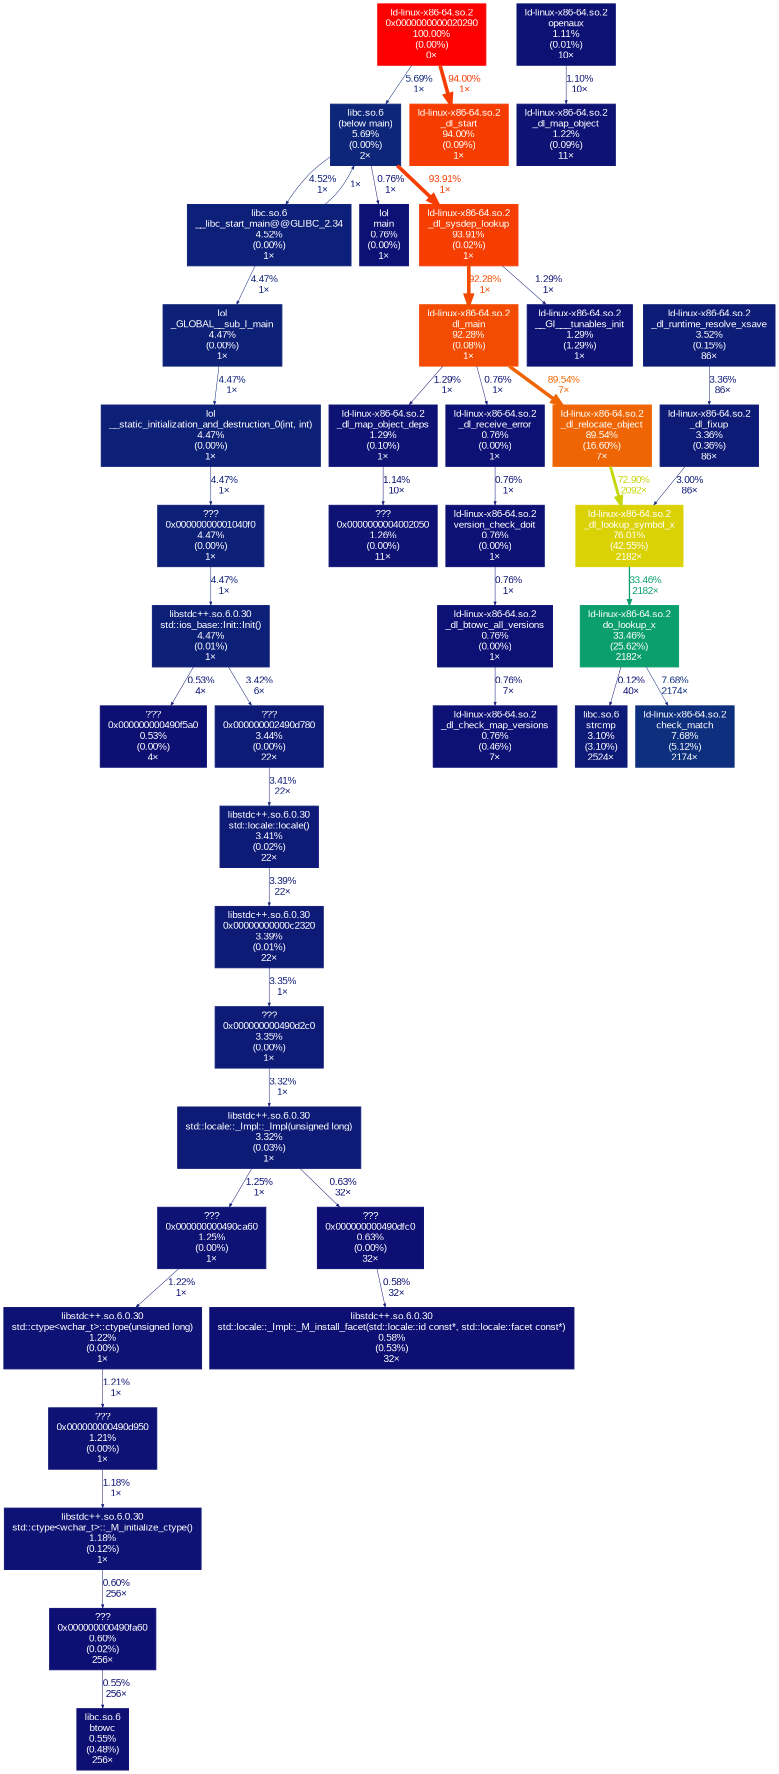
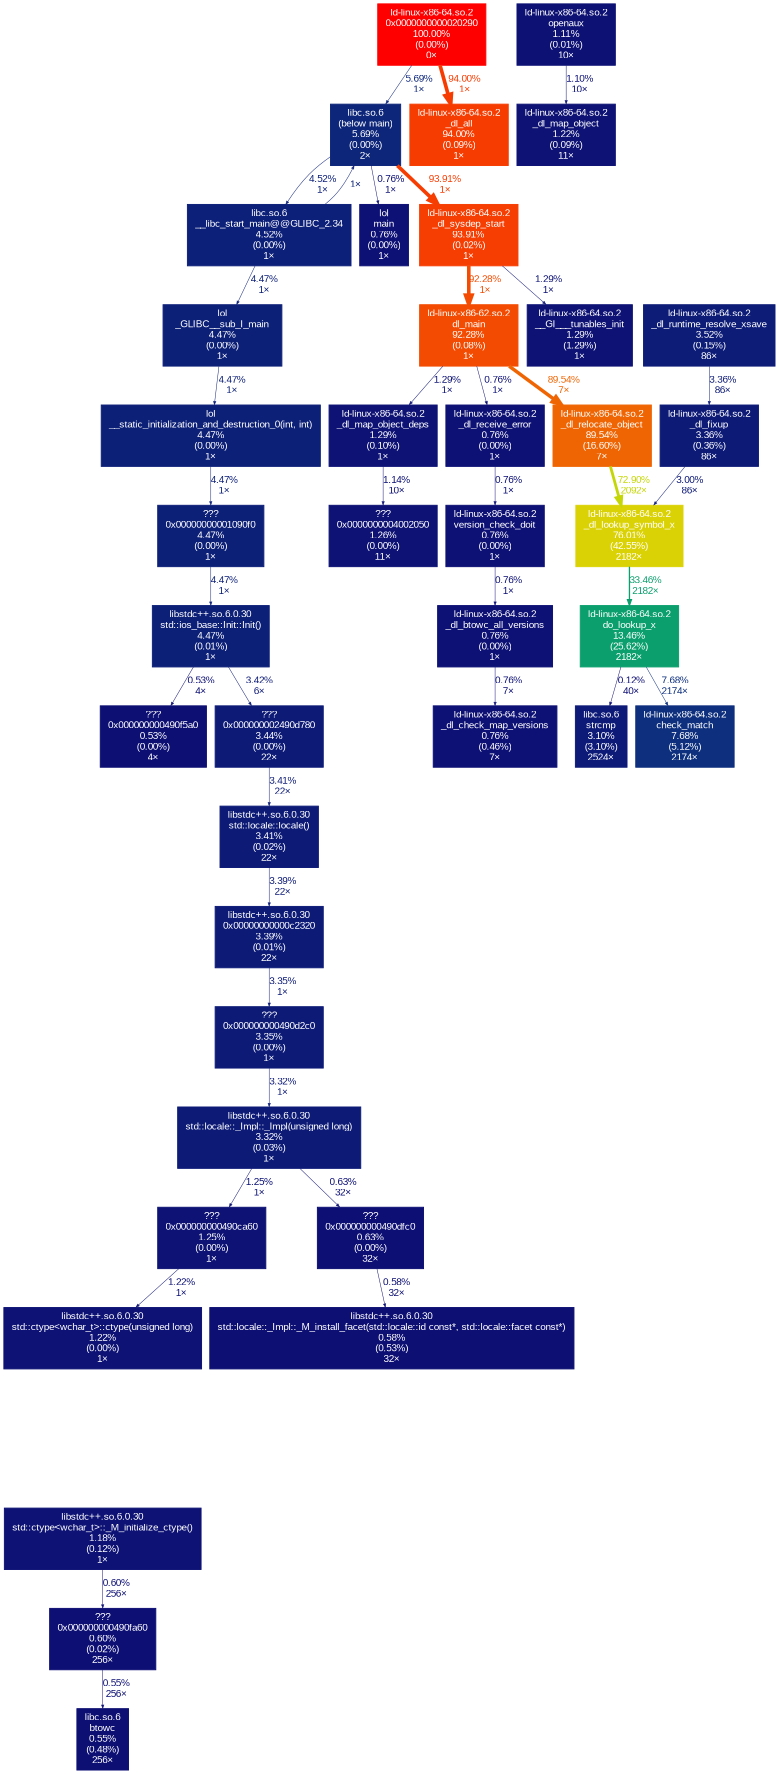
node "ld-linux-x86-64.so.2 _dl_start 94.00% (0.09%) 1×": label "ld-linux-x86-64.so.2 _dl_start 94.00% (0.09%) 1×" -> "ld-linux-x86-64.so.2 _dl_all 94.00% (0.09%) 1×"
node "ld-linux-x86-64.so.2 _dl_sysdep_lookup 93.91% (0.02%) 1×": label "ld-linux-x86-64.so.2 _dl_sysdep_lookup 93.91% (0.02%) 1×" -> "ld-linux-x86-64.so.2 _dl_sysdep_start 93.91% (0.02%) 1×"
node "lol _GLOBAL__sub_I_main 4.47% (0.00%) 1×": label "lol _GLOBAL__sub_I_main 4.47% (0.00%) 1×" -> "lol _GLIBC__sub_I_main 4.47% (0.00%) 1×"
node "ld-linux-x86-64.so.2 dl_main 92.28% (0.08%) 1×": label "ld-linux-x86-64.so.2 dl_main 92.28% (0.08%) 1×" -> "ld-linux-x86-62.so.2 dl_main 92.28% (0.08%) 1×"
node "??? 0x00000000001040f0 4.47% (0.00%) 1×": label "??? 0x00000000001040f0 4.47% (0.00%) 1×" -> "??? 0x00000000001090f0 4.47% (0.00%) 1×"
node "ld-linux-x86-64.so.2 do_lookup_x 33.46% (25.62%) 2182×": label "ld-linux-x86-64.so.2 do_lookup_x 33.46% (25.62%) 2182×" -> "ld-linux-x86-64.so.2 do_lookup_x 13.46% (25.62%) 2182×"
node "??? 0x000000000490d950 1.21% (0.00%) 1×": removed
